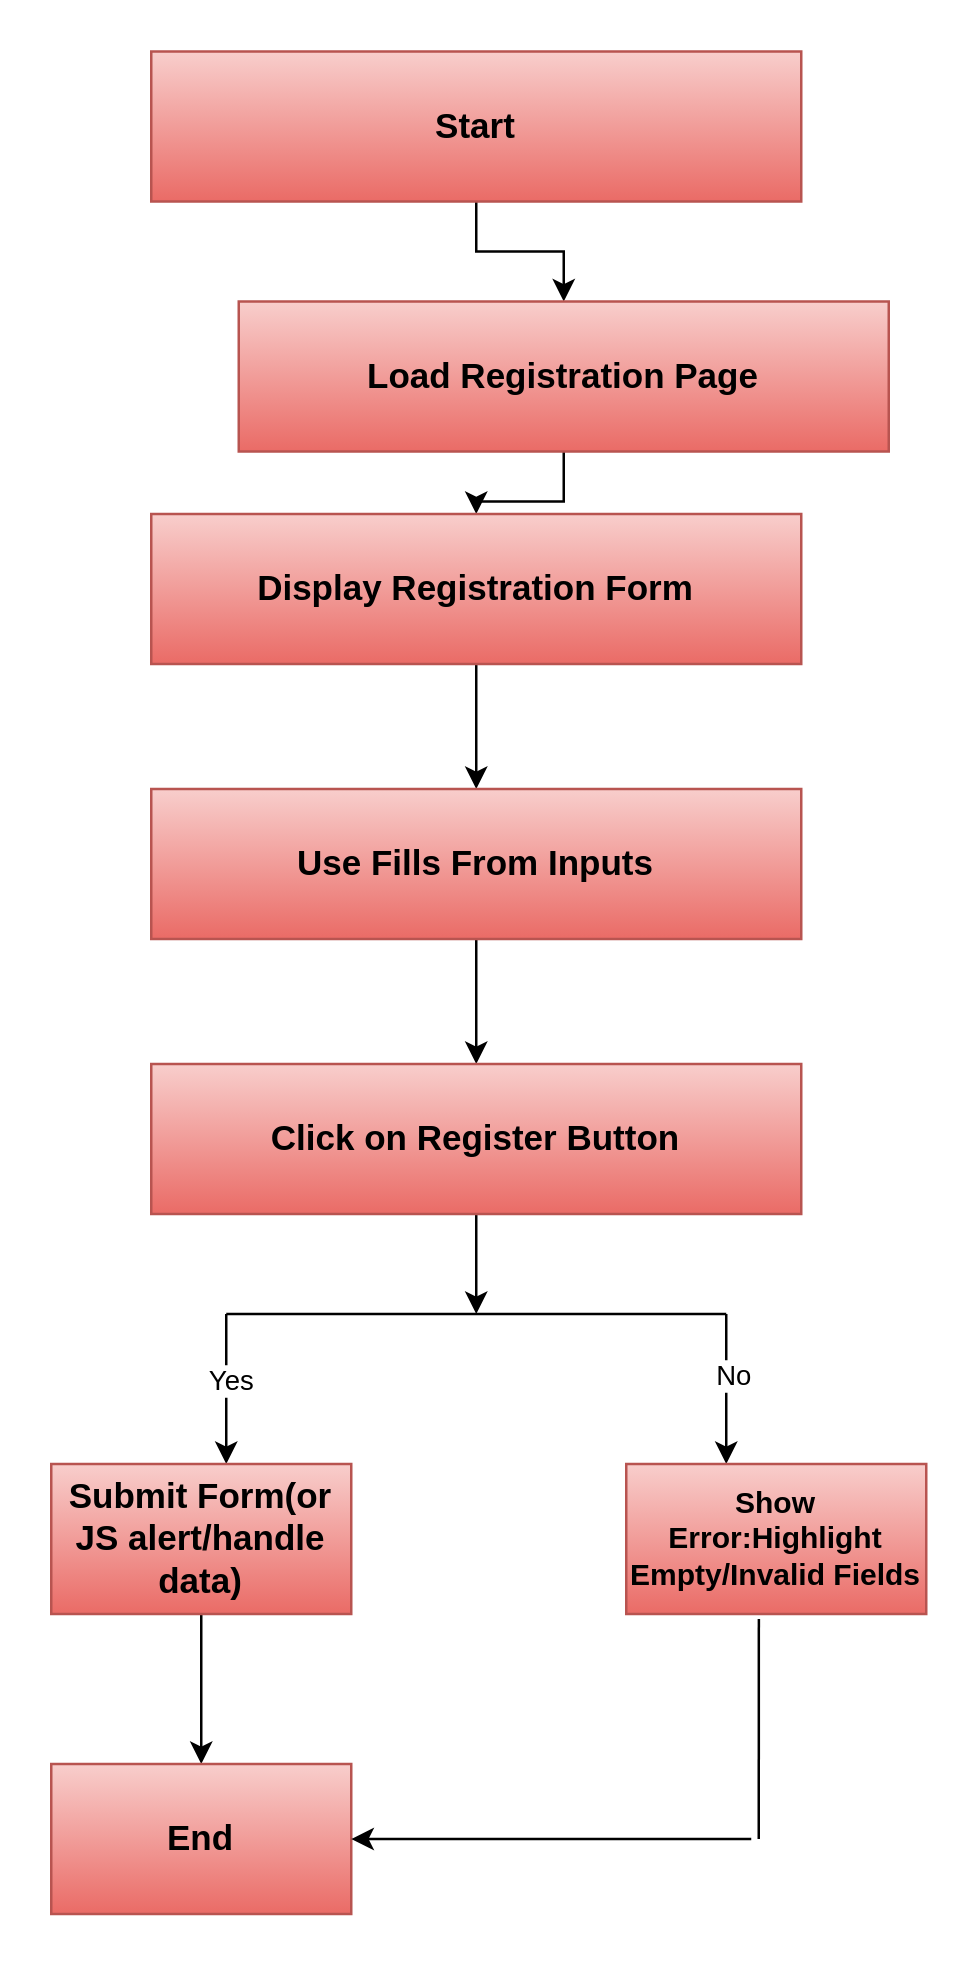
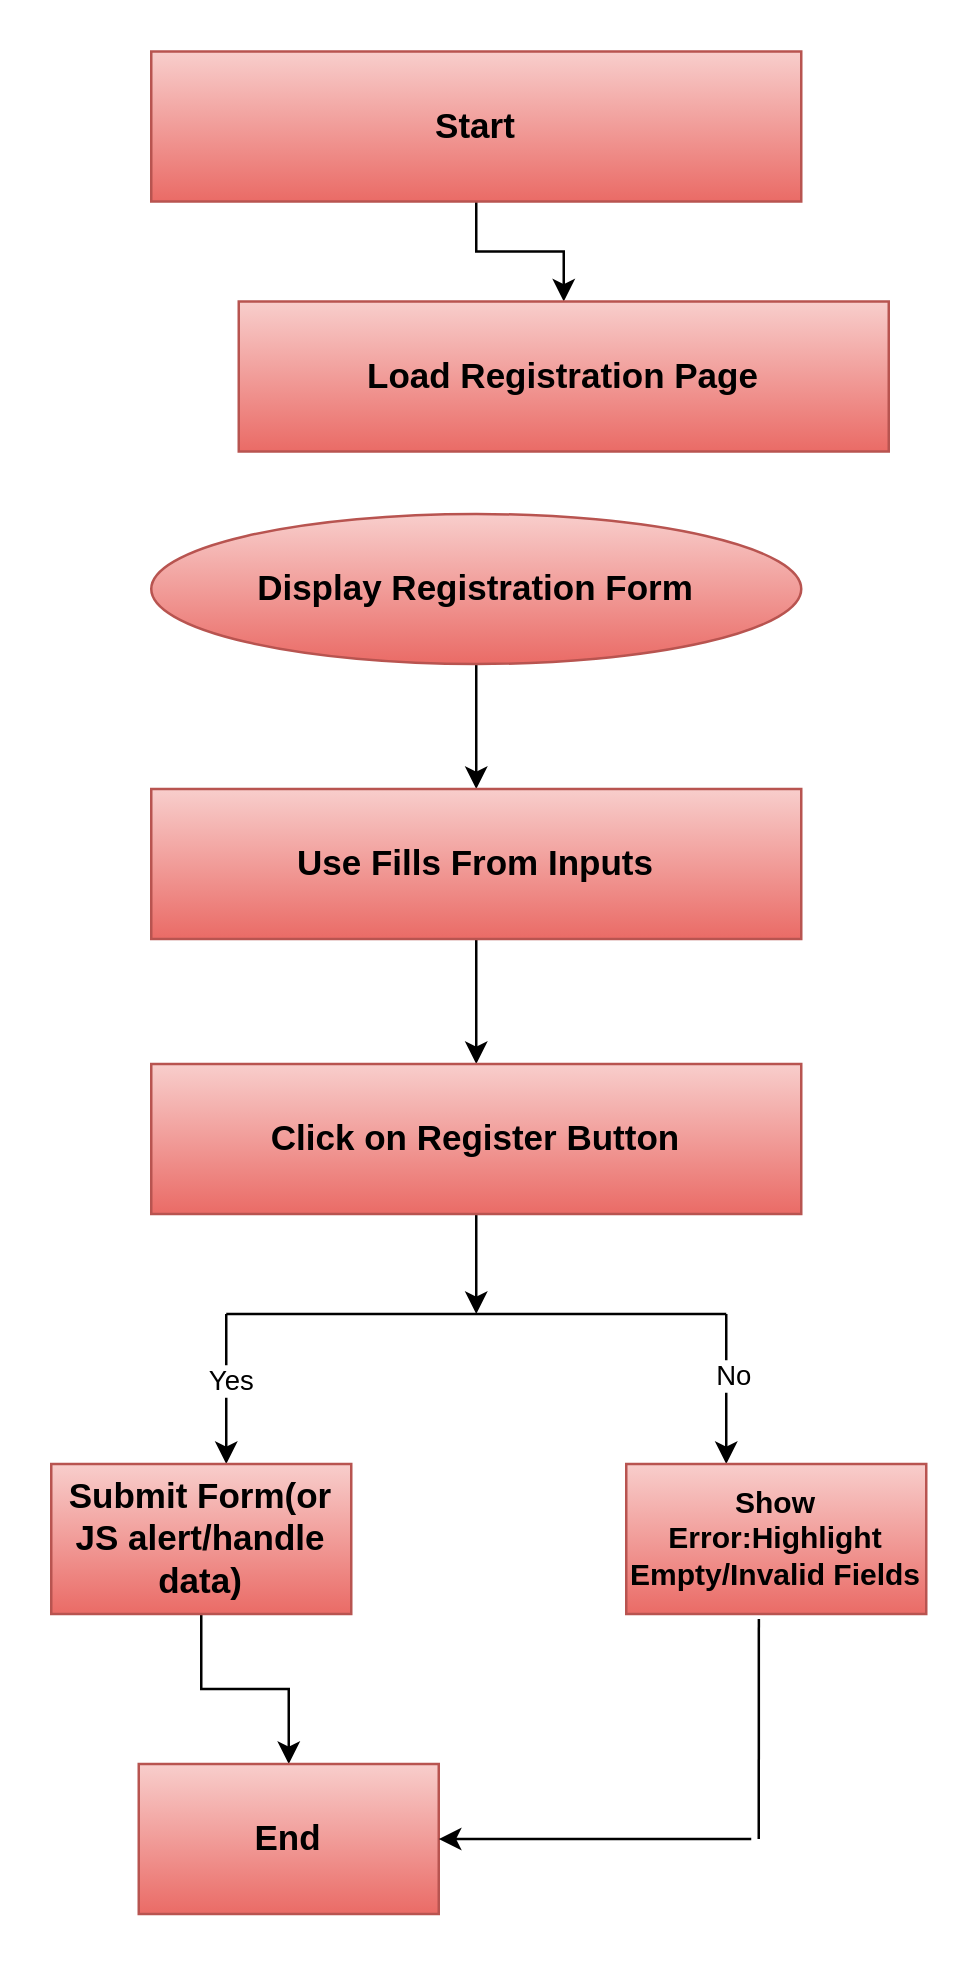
edge "Load Registration Page" -> "Display Registration Form": removed
node "Display Registration Form": shape rectangle -> ellipse
node "End": moved (201, 1839) -> (289, 1839)
